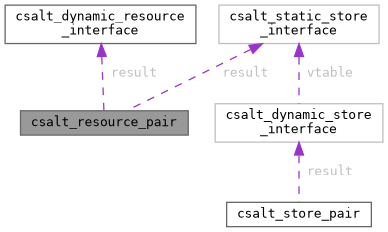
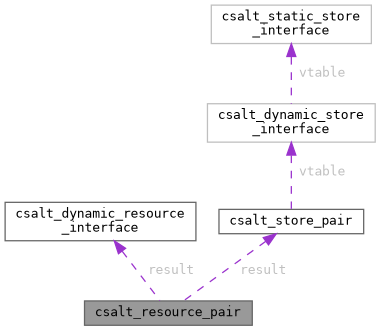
edge "csalt_resource_pair" -> "csalt_static_store _interface": now "csalt_resource_pair" -> "csalt_store_pair"
edge "csalt_store_pair" -> "csalt_dynamic_store _interface": label " result" -> " vtable"
